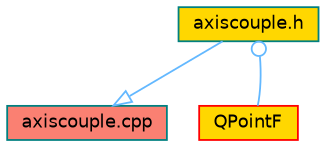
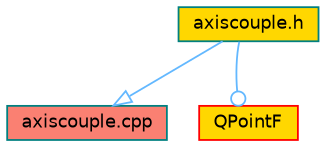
edge "QPointF" -> "axiscouple.h": reversed
